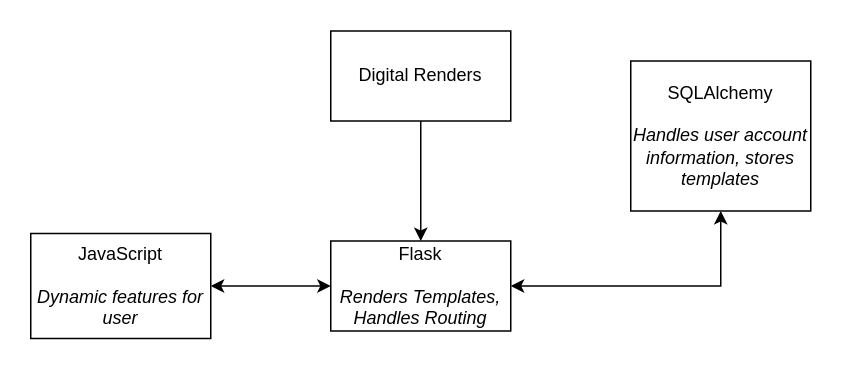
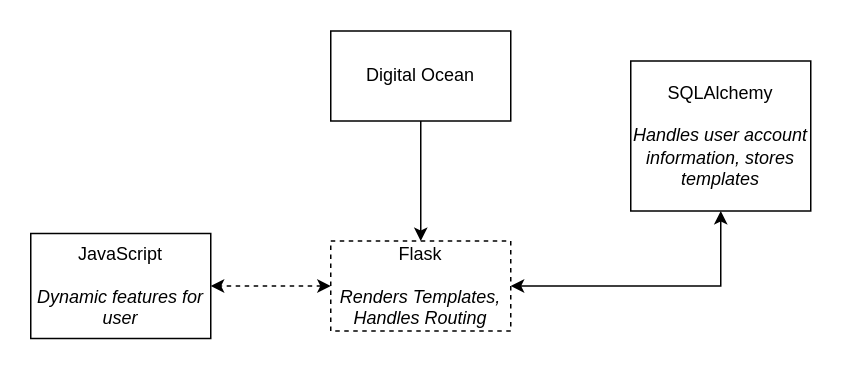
node "Digital Renders": label "Digital Renders" -> "Digital Ocean"
edge "JavaScript Dynamic features for user" -- "Flask Renders Templates, Handles Routing": style solid -> dashed
node "Flask Renders Templates, Handles Routing": style solid -> dashed
